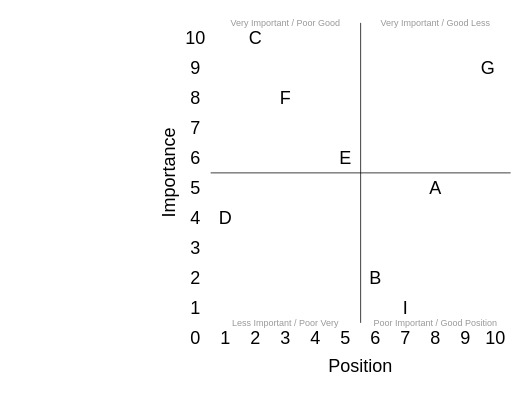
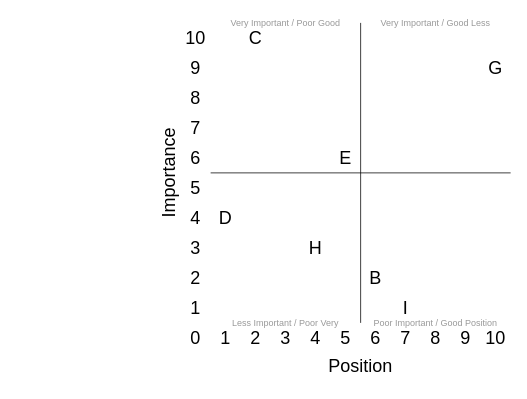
node "G": moved (488, 68) -> (495, 68)
node "F": removed
node "A": removed
node "H": added
